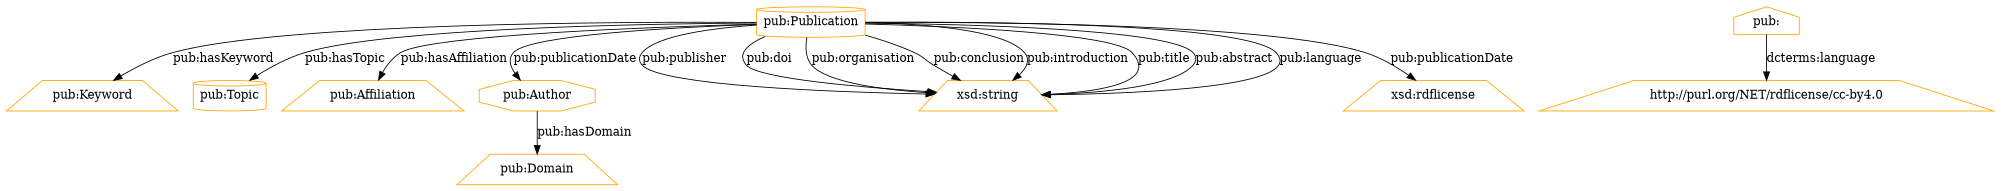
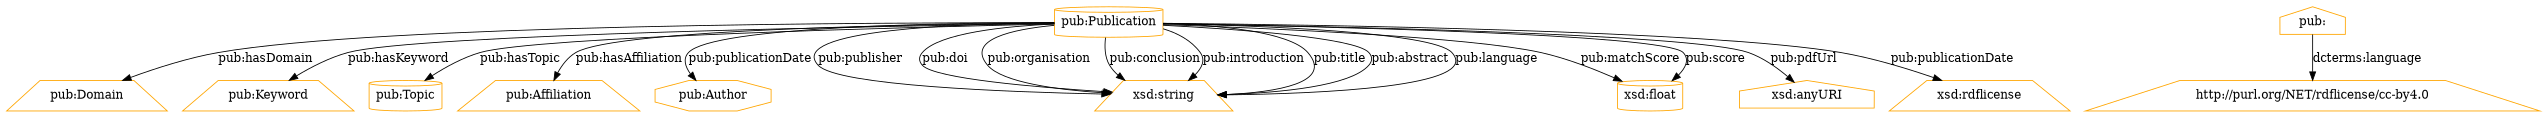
node "xsd:float": added
node "xsd:anyURI": added
edge "pub:Author" -> "pub:Domain": now "pub:Publication" -> "pub:Domain"
